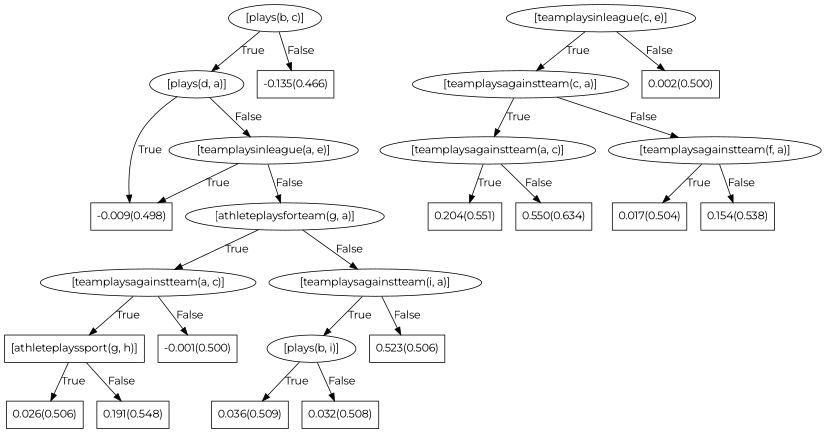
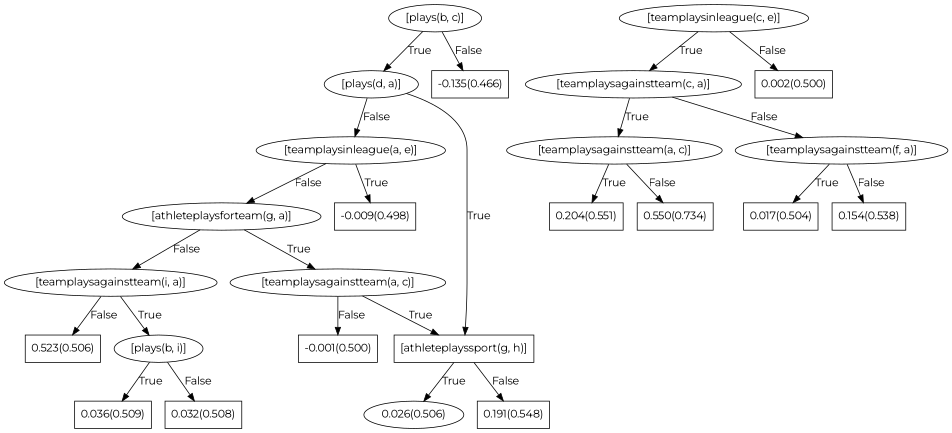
edge "[plays(d, a)]" -> "-0.009(0.498)": now "[plays(d, a)]" -> "[athleteplayssport(g, h)]"
node "0.550(0.634)": label "0.550(0.634)" -> "0.550(0.734)"
node "0.026(0.506)": shape box -> ellipse
